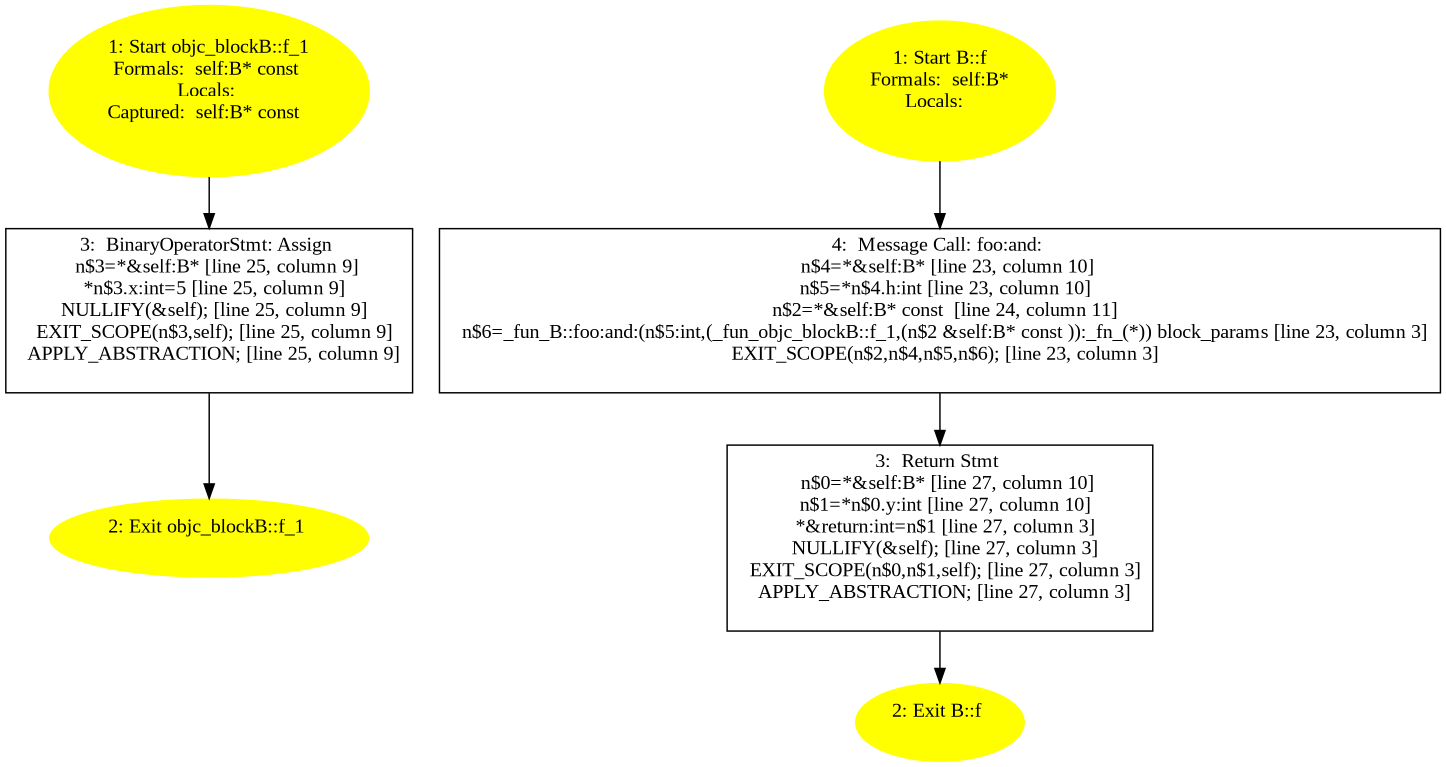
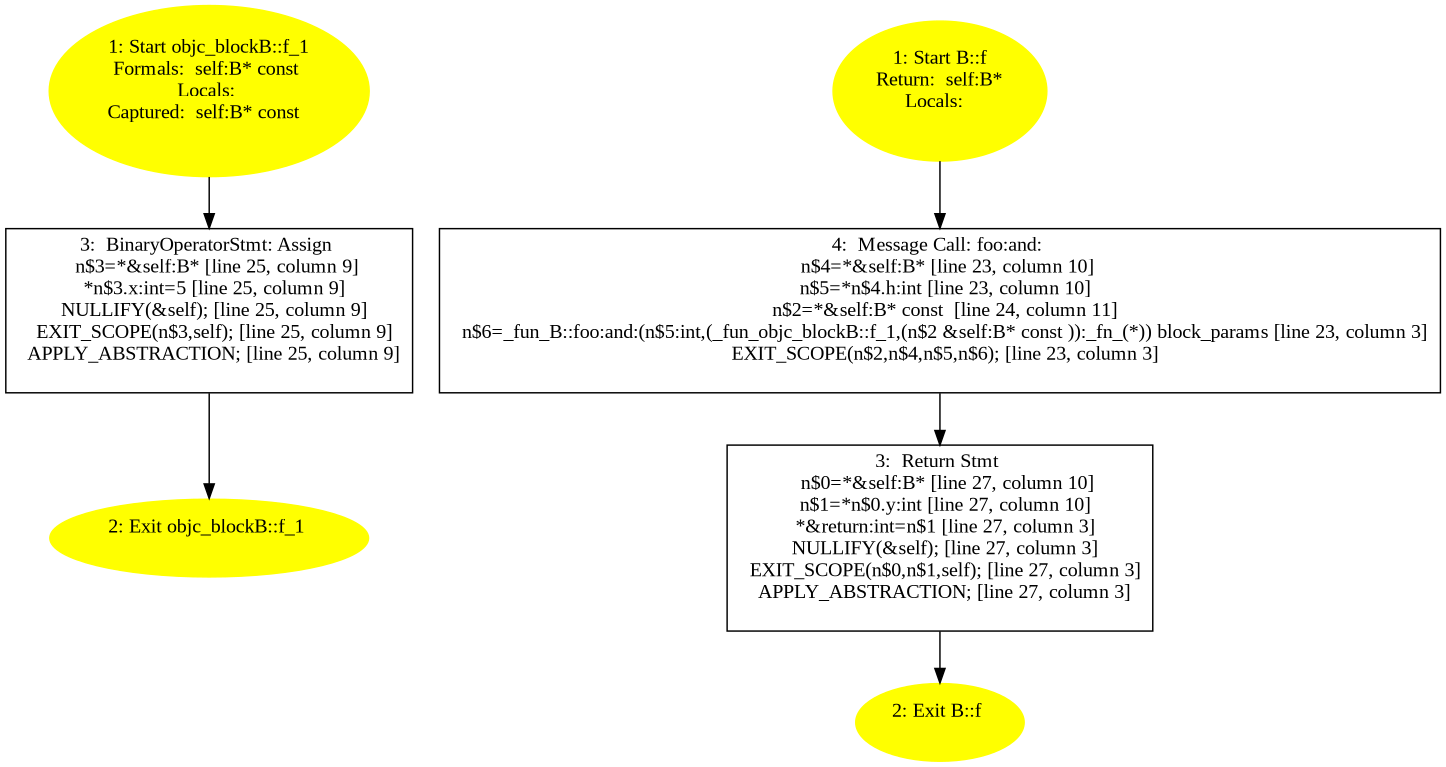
node "1: Start B::f Formals:  self:B* Locals:": label "1: Start B::f Formals:  self:B* Locals:" -> "1: Start B::f Return:  self:B* Locals:"
